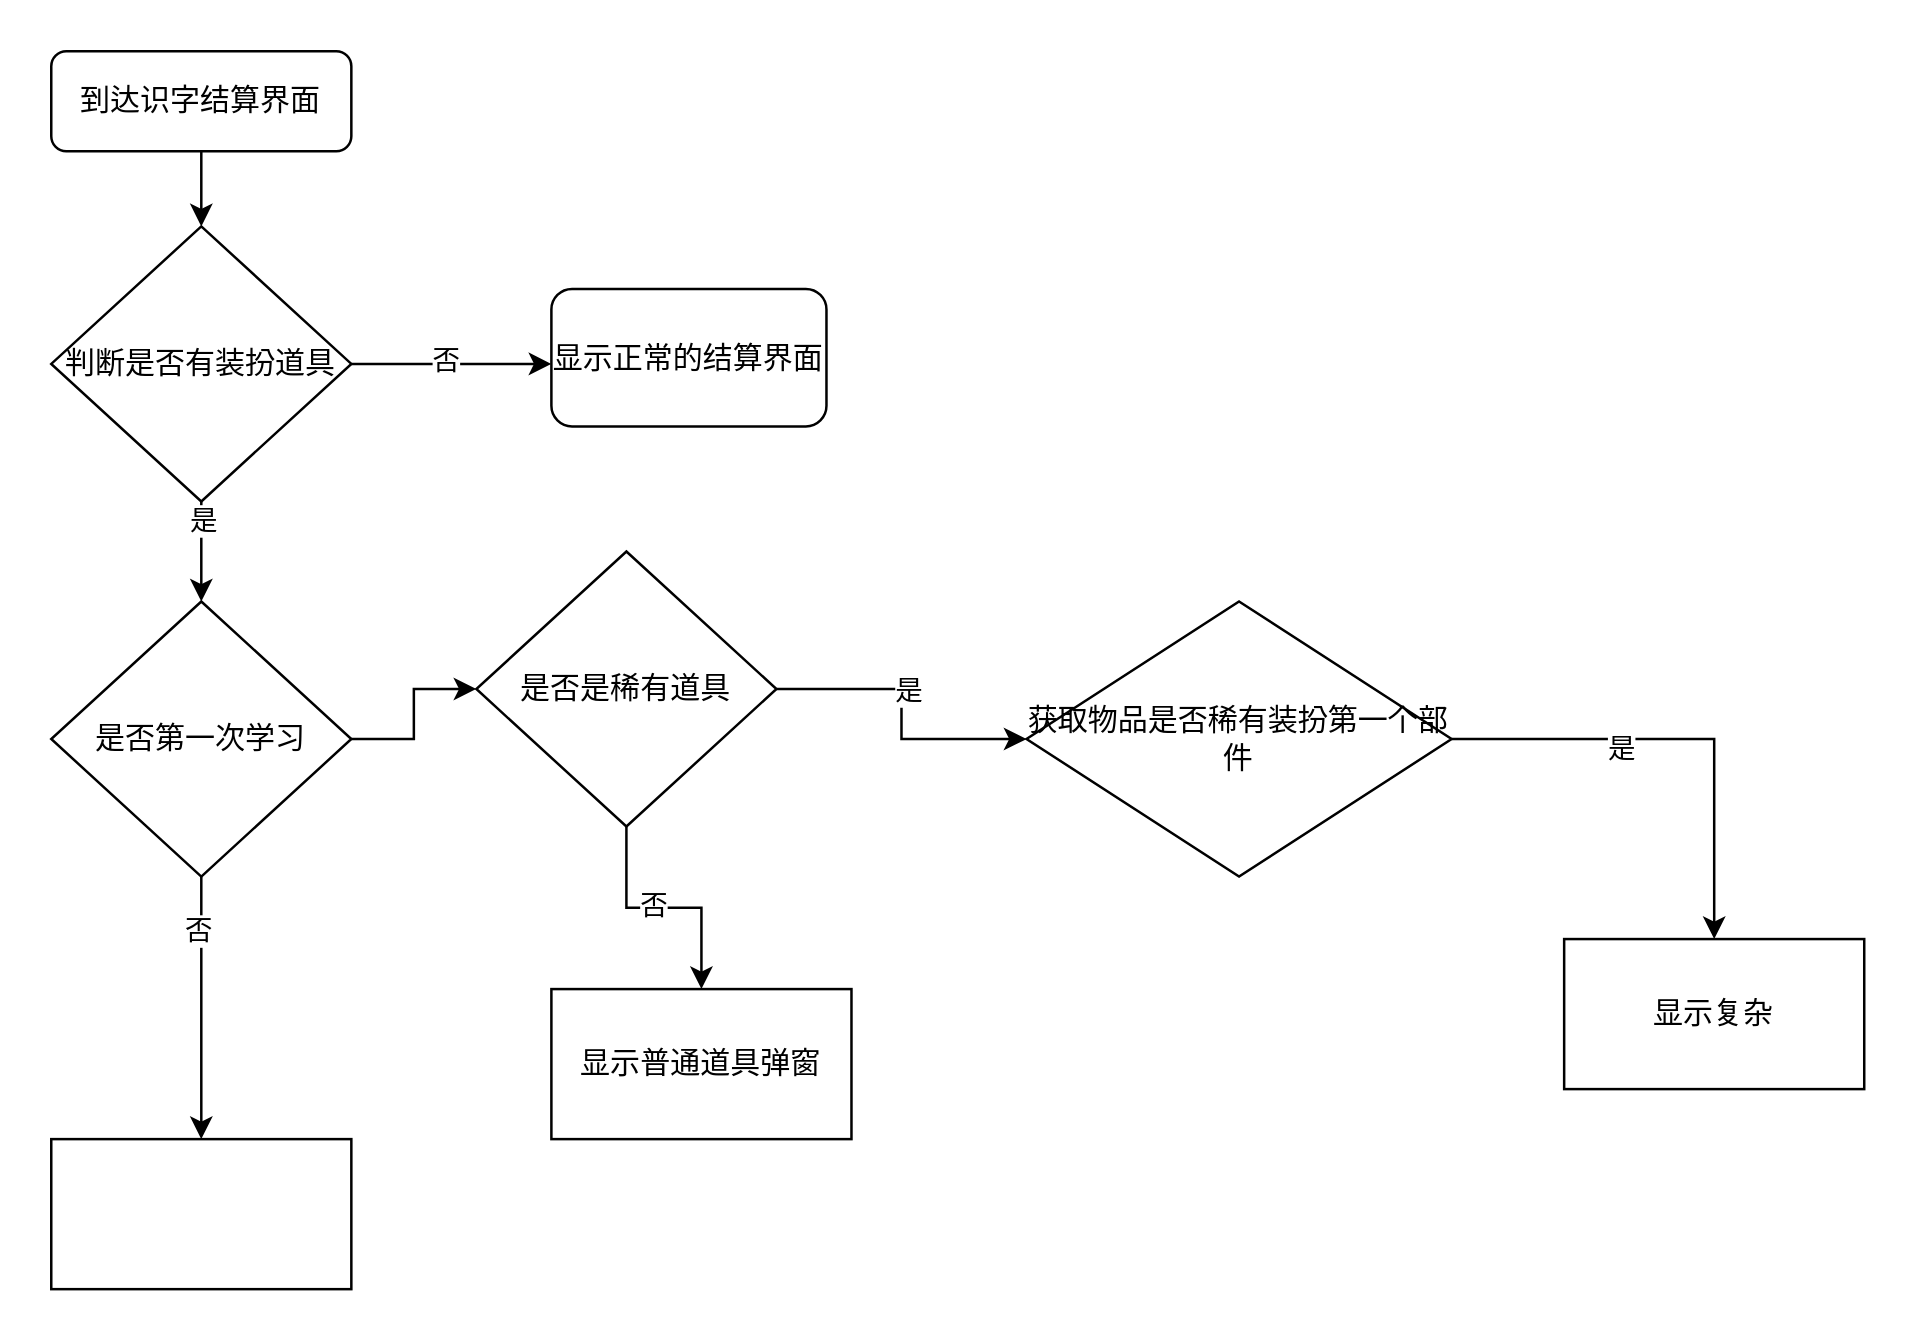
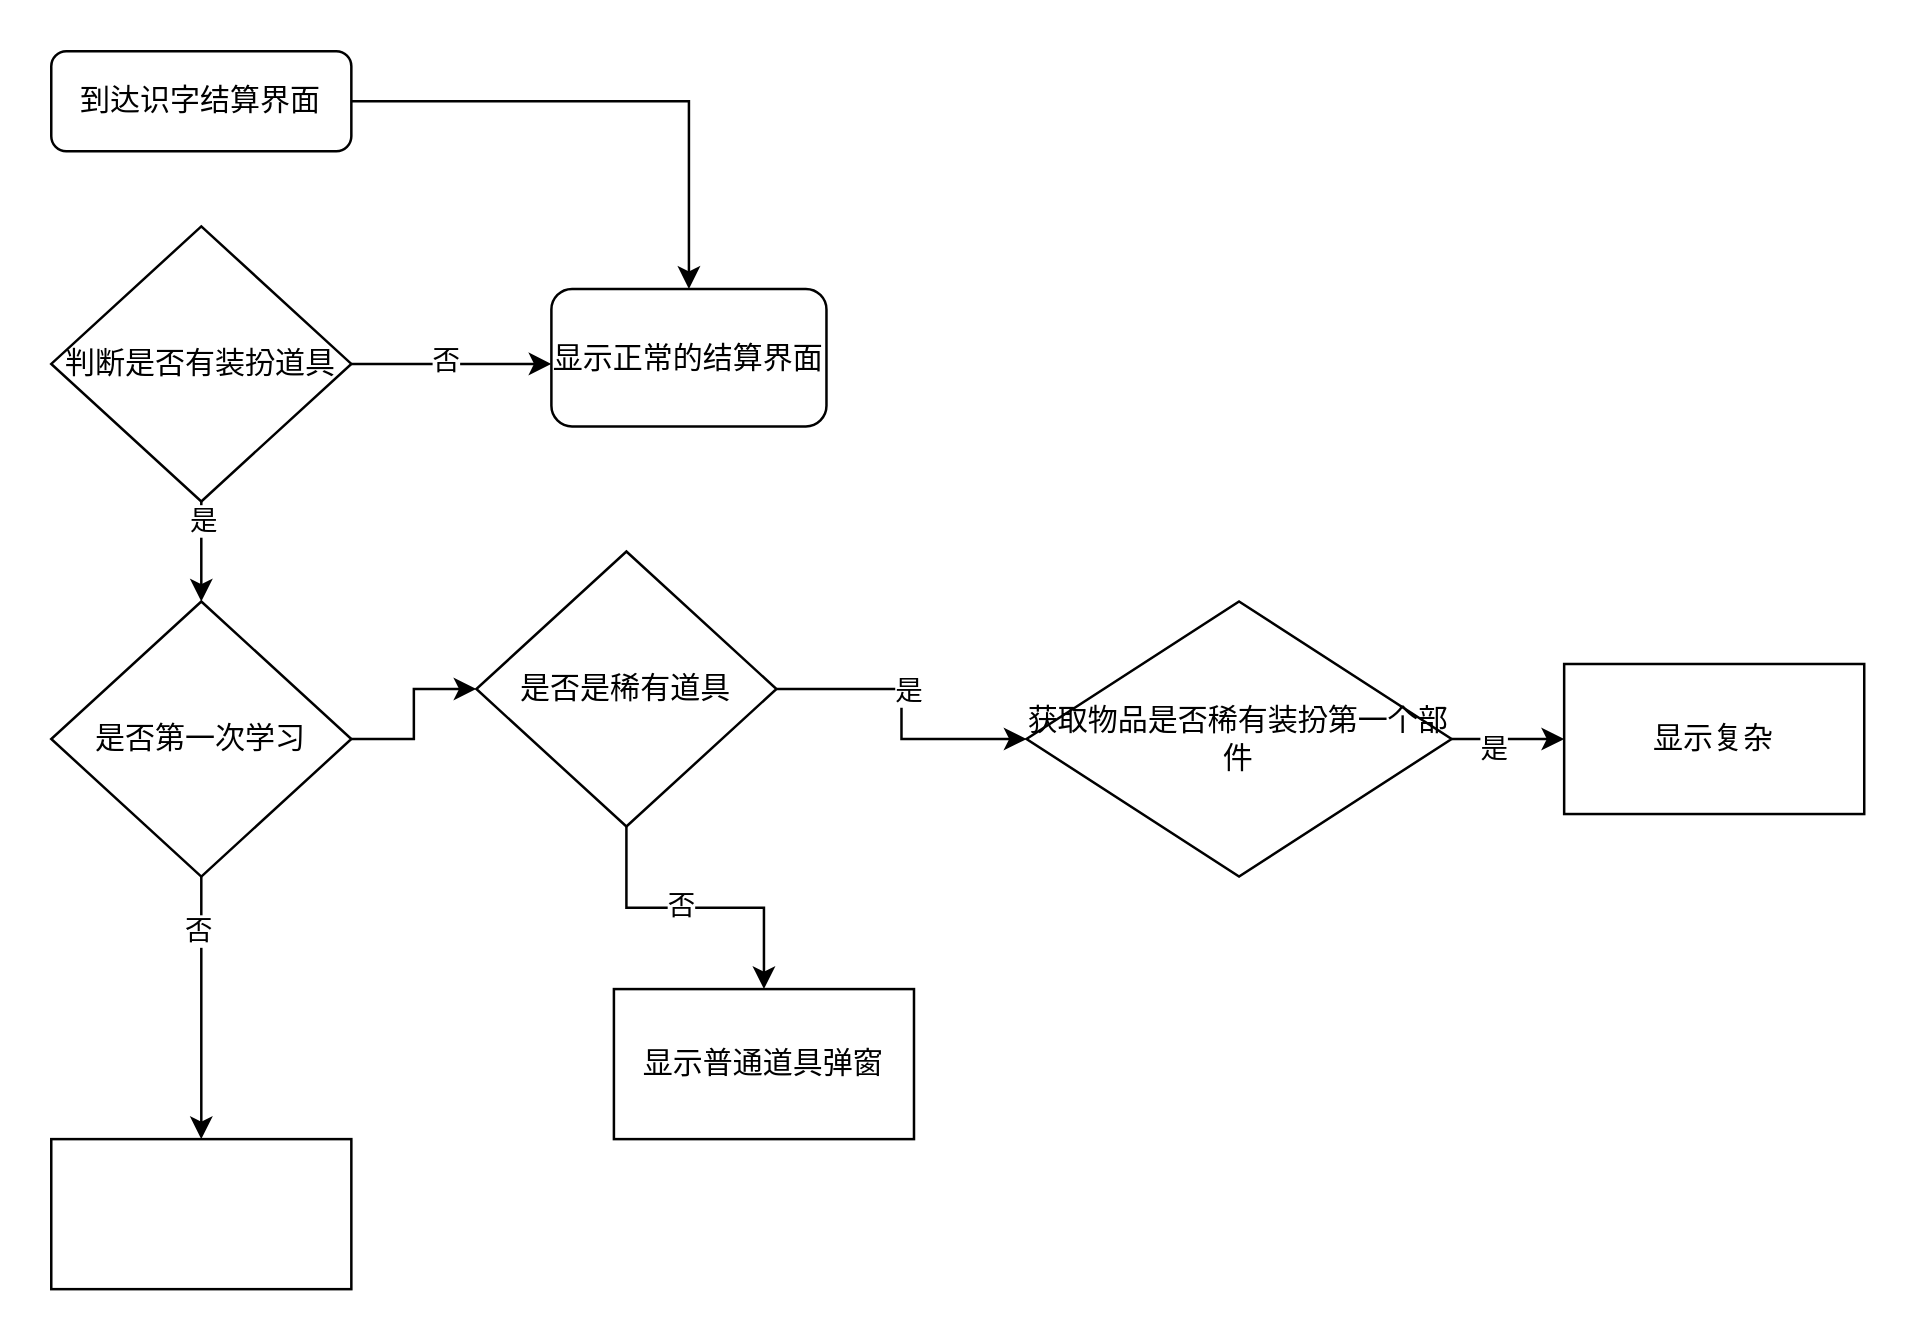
edge "到达识字结算界面" -> "判断是否有装扮道具": now "到达识字结算界面" -> "显示正常的结算界面"
node "显示复杂": moved (1714, 1014) -> (1714, 739)
node "显示普通道具弹窗": moved (701, 1064) -> (764, 1064)
